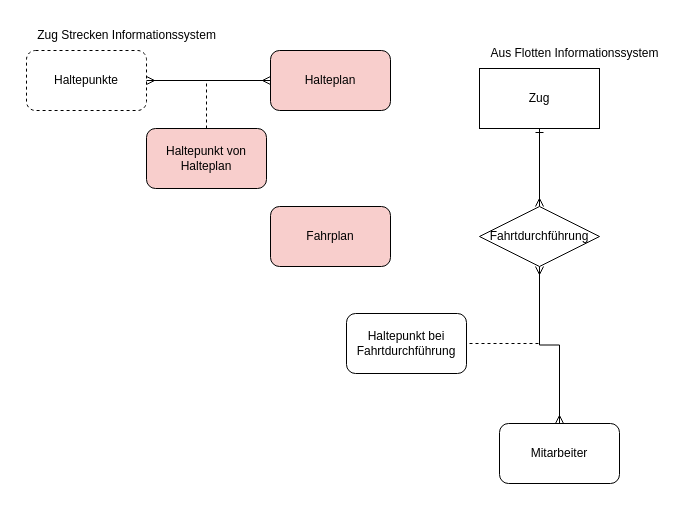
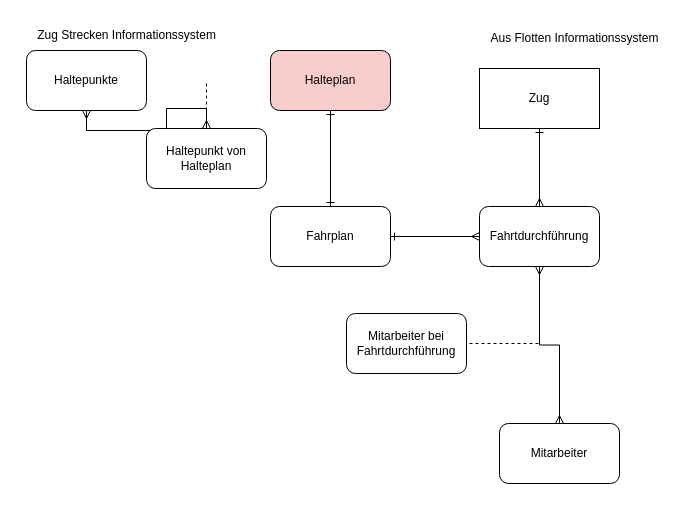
node "Aus Flotten Informationssystem": moved (575, 54) -> (575, 39)
node "Haltepunkte": style dashed -> solid
edge "Haltepunkte" -- "Halteplan": now "Haltepunkte" -- "Haltepunkt von Halteplan"
node "Haltepunkt von Halteplan": fillcolor #f8cecc -> #ffffff
edge "Halteplan" -- "Fahrplan": added
node "Fahrplan": fillcolor #f8cecc -> #ffffff
edge "Fahrplan" -- "Fahrtdurchführung": added
node "Fahrtdurchführung": shape diamond -> rounded rectangle
node "Haltepunkt bei Fahrtdurchführung": label "Haltepunkt bei Fahrtdurchführung" -> "Mitarbeiter bei Fahrtdurchführung"
